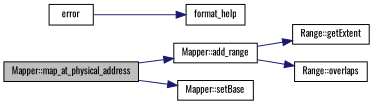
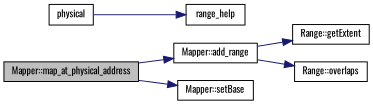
node "error": label "error" -> "physical"
node "format_help": label "format_help" -> "range_help"
